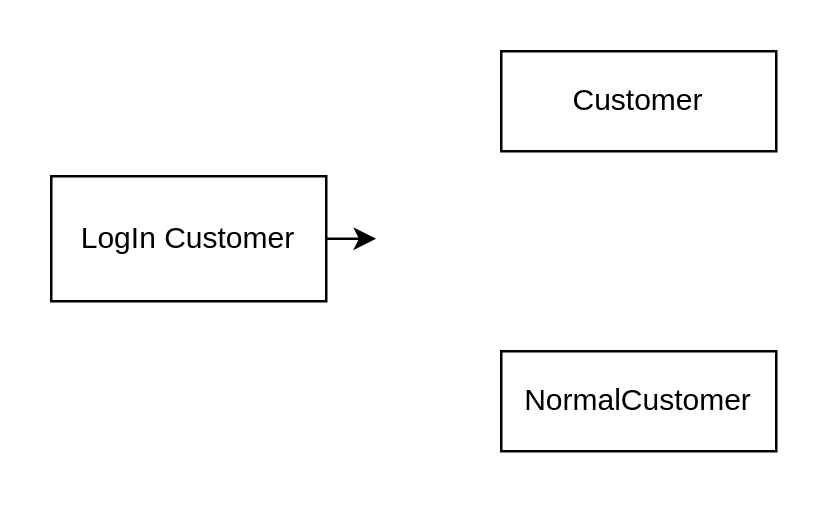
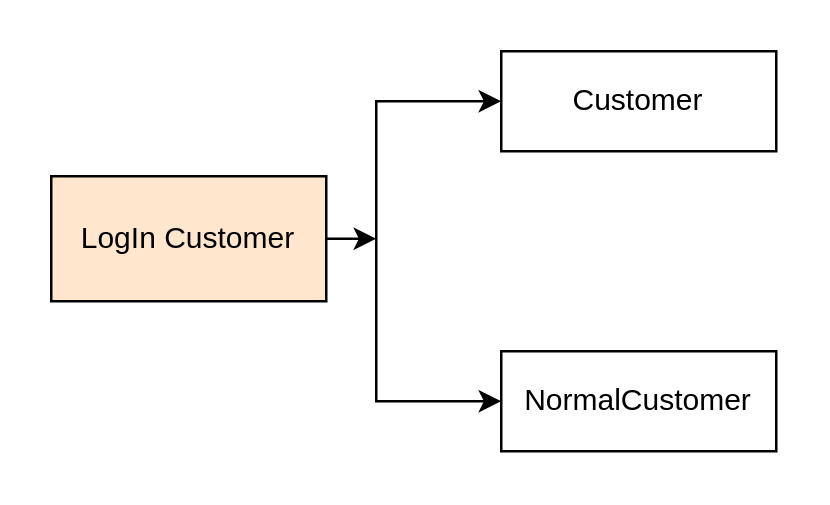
node "LogIn Customer": fillcolor #ffffff -> #ffe6cc
edge "Customer" -- "NormalCustomer": added
